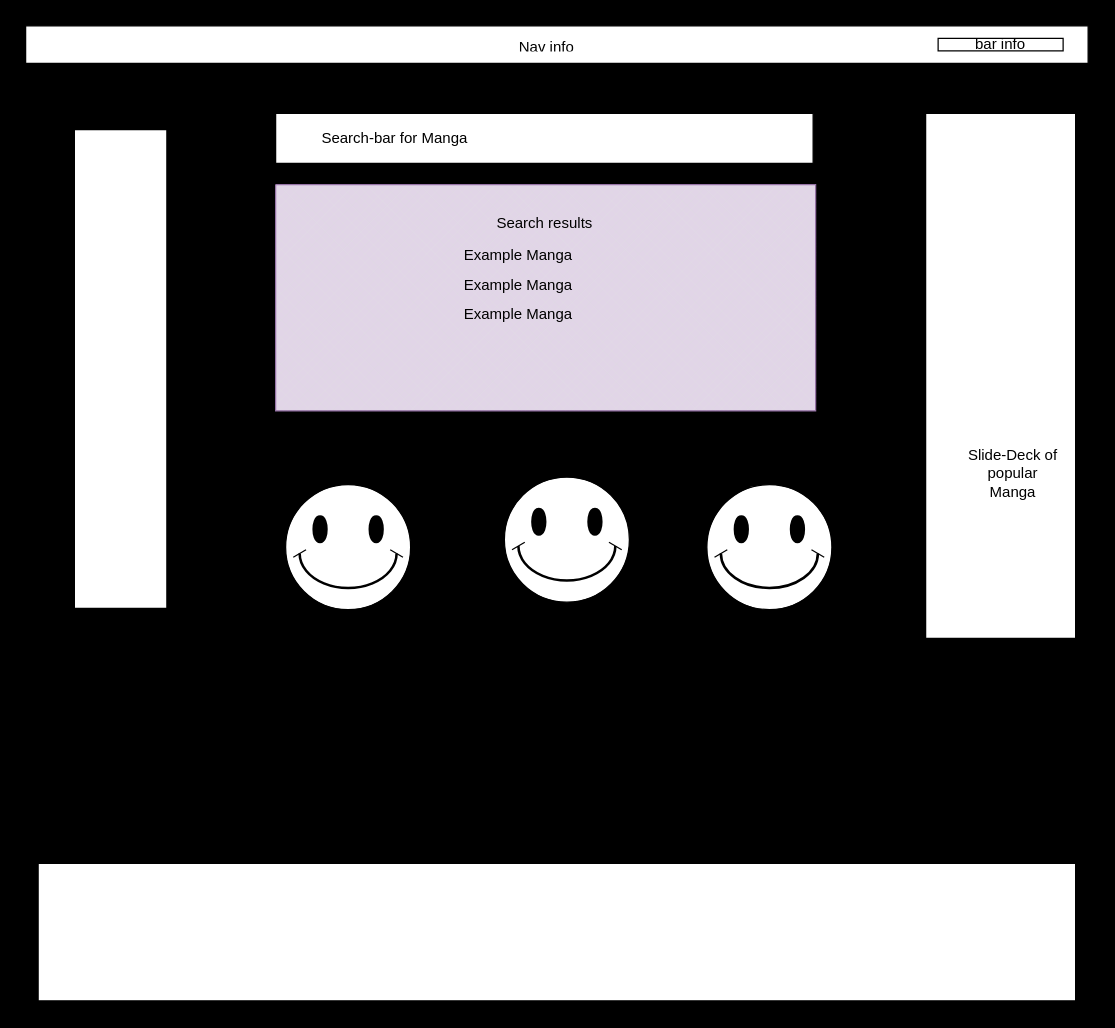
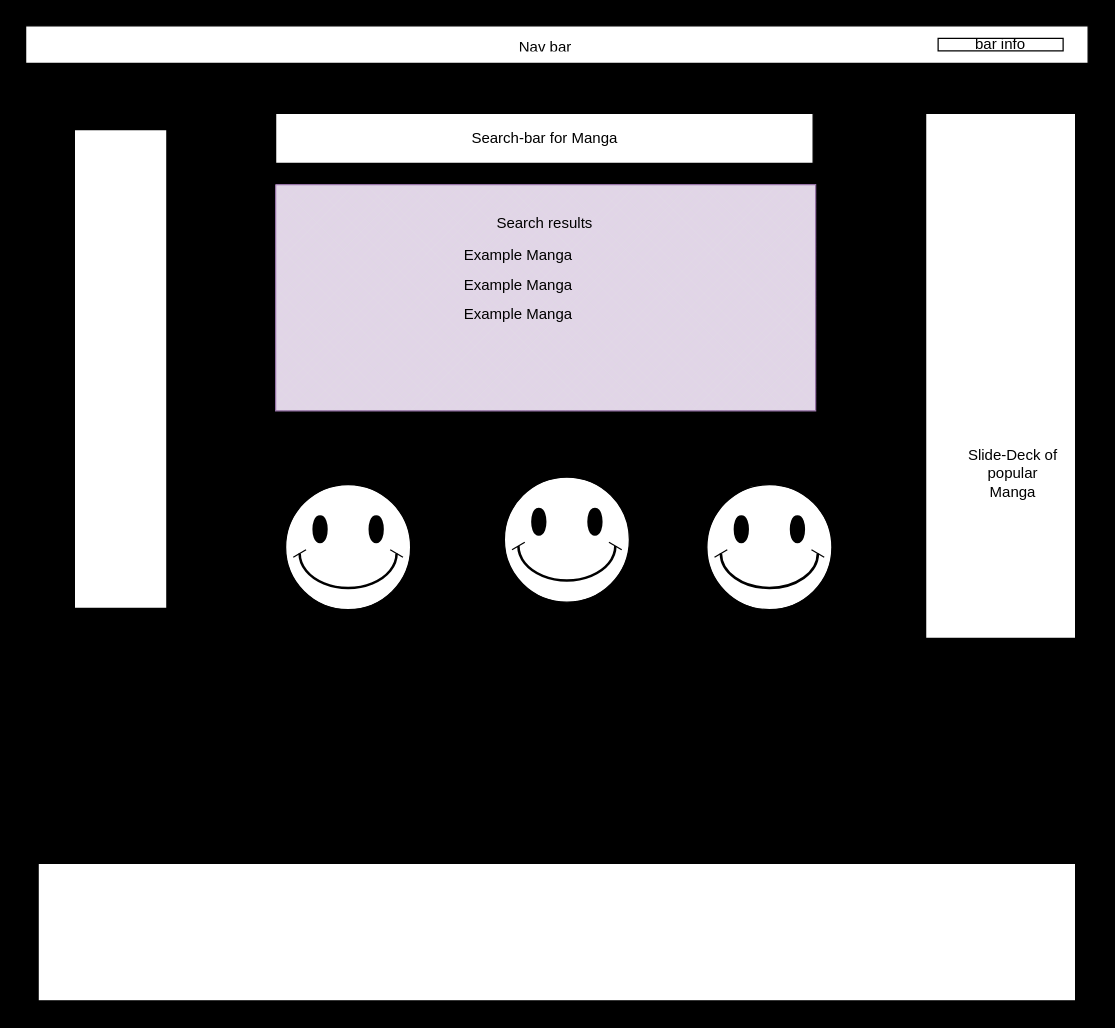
node "Nav info": label "Nav info" -> "Nav bar"
node "Search-bar for Manga": moved (394, 138) -> (544, 138)
